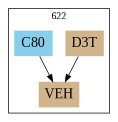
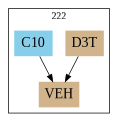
cluster "622": label "622" -> "222"
node "C80": label "C80" -> "C10"
